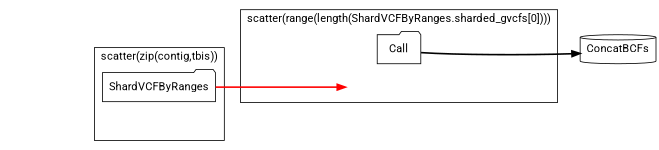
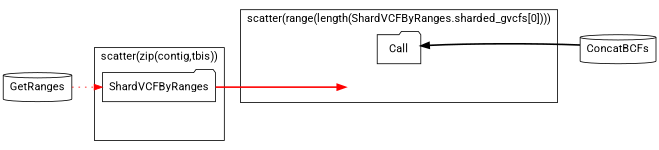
edge "Call" -> "ConcatBCFs": reversed
node "GetRanges": added
